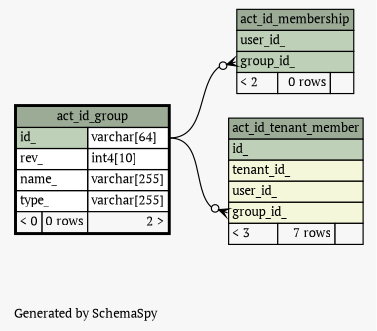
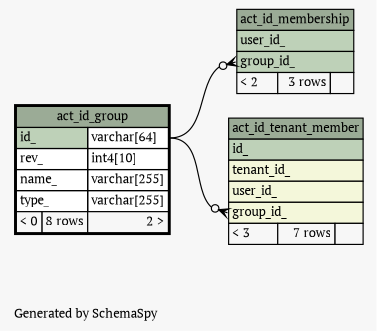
node "act_id_membership": text "0 rows" -> "3 rows"
node "act_id_group": text "0 rows" -> "8 rows"
